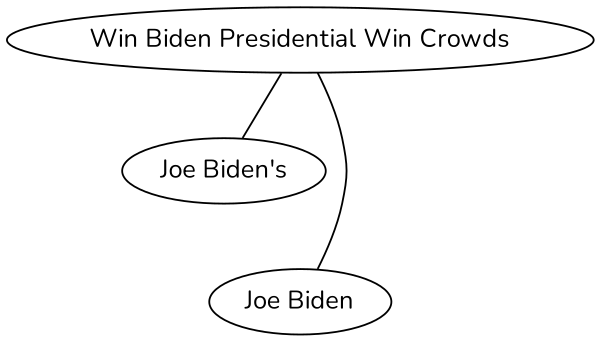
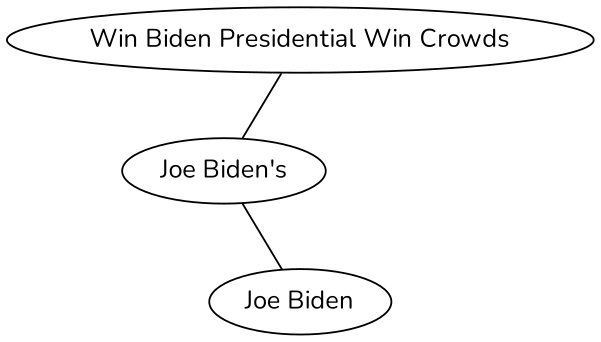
edge "Win Biden Presidential Win Crowds" -- "Joe Biden": now "Joe Biden's" -- "Joe Biden"
